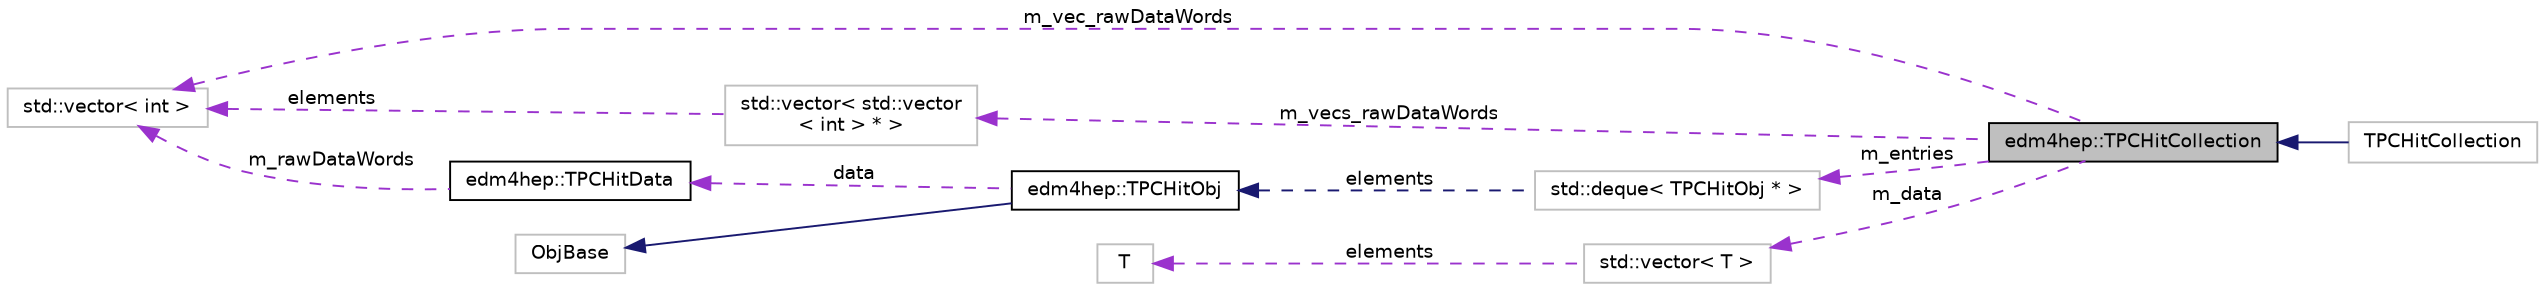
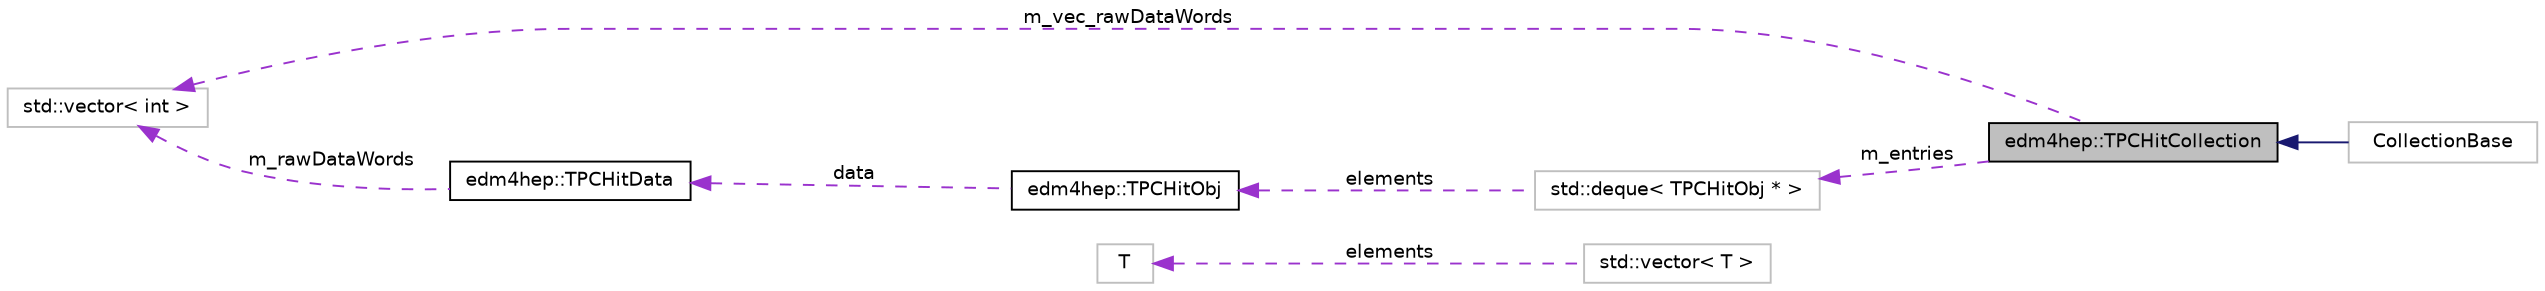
node "std::vector< std::vector < int > * >": removed
node "TPCHitCollection": label "TPCHitCollection" -> "CollectionBase"
edge "std::deque< TPCHitObj * >" -> "edm4hep::TPCHitObj": color midnightblue -> darkorchid3
edge "edm4hep::TPCHitCollection" -> "std::vector< T >": removed, label "m_data"
node "ObjBase": removed
